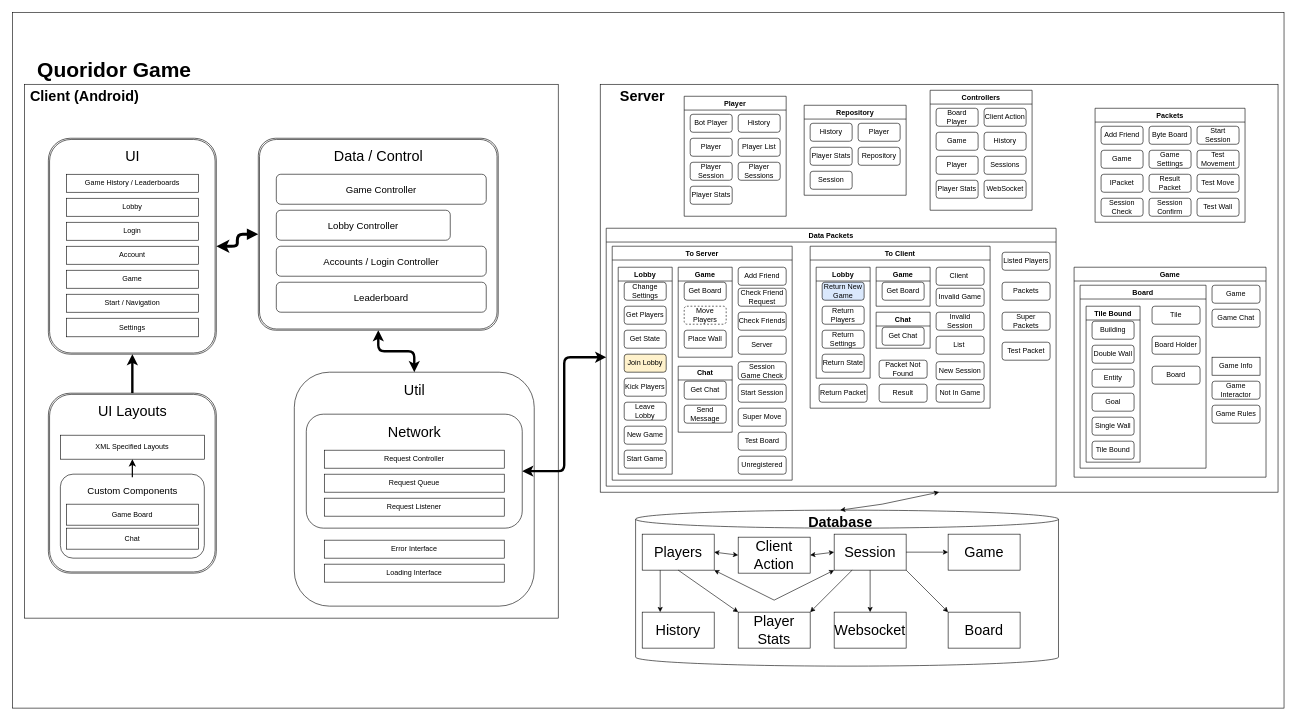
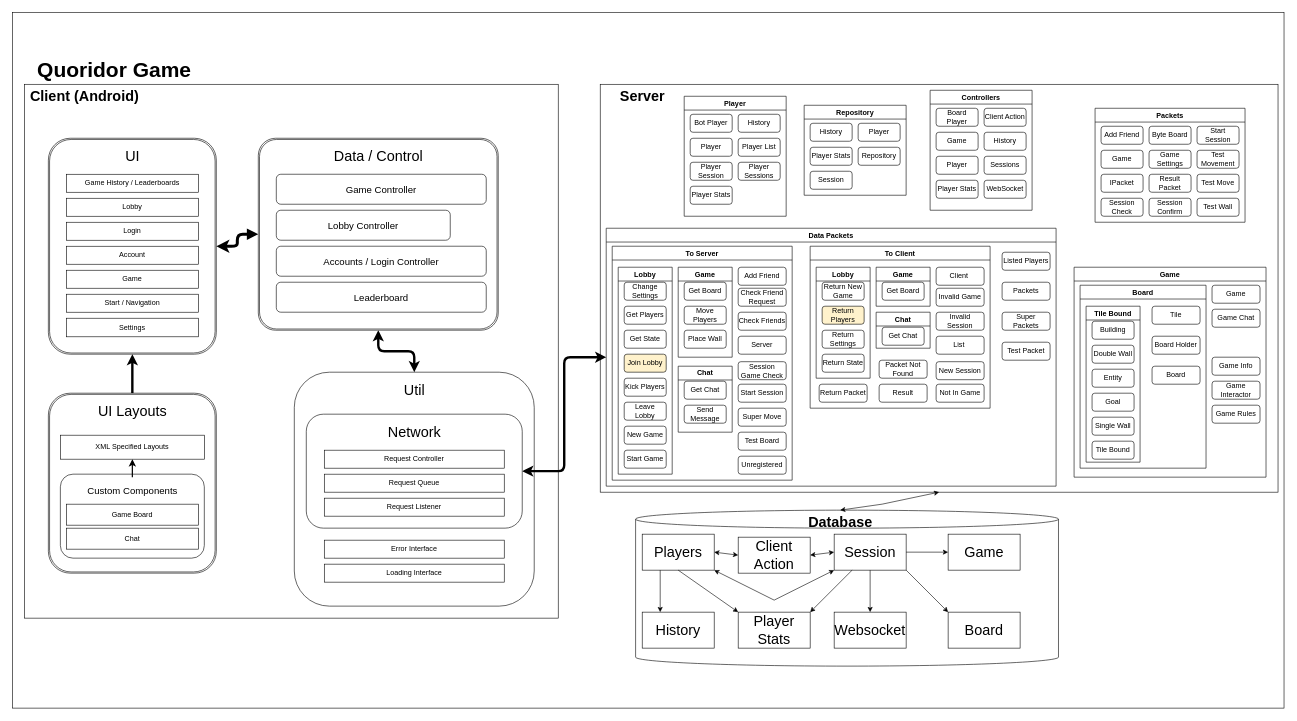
node "Return New Game": fillcolor #dae8fc -> #ffffff
node "Move Players": style dashed -> solid
node "Return Players": fillcolor #ffffff -> #fff2cc
node "Game Info": shape rectangle -> rounded rectangle
